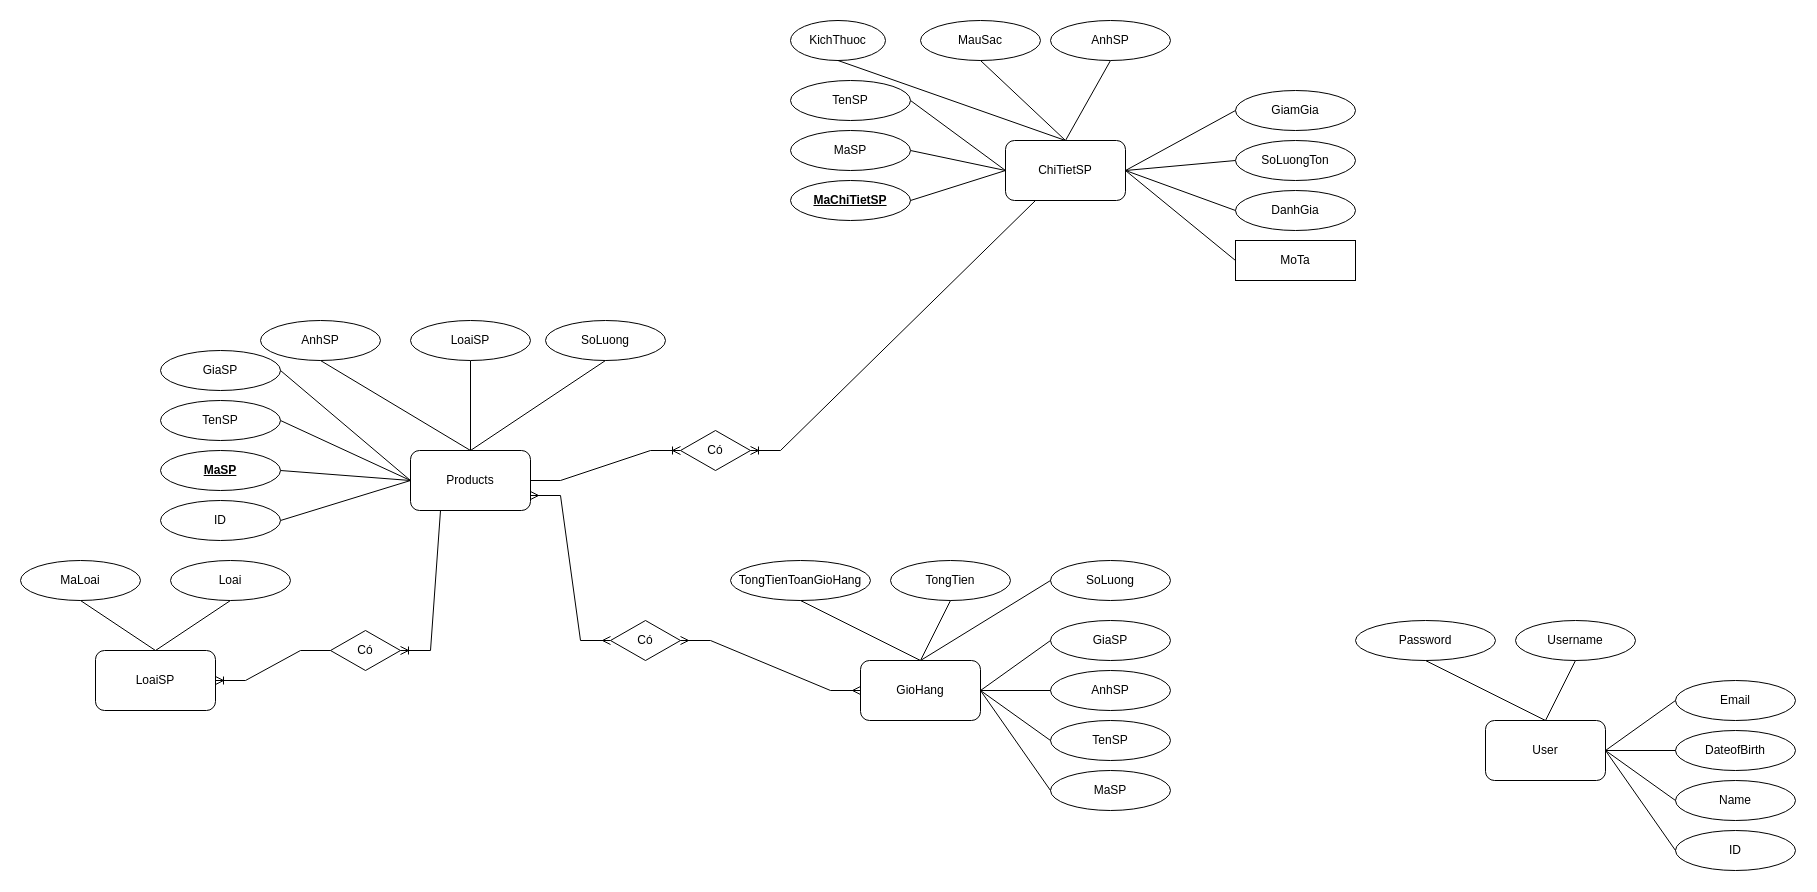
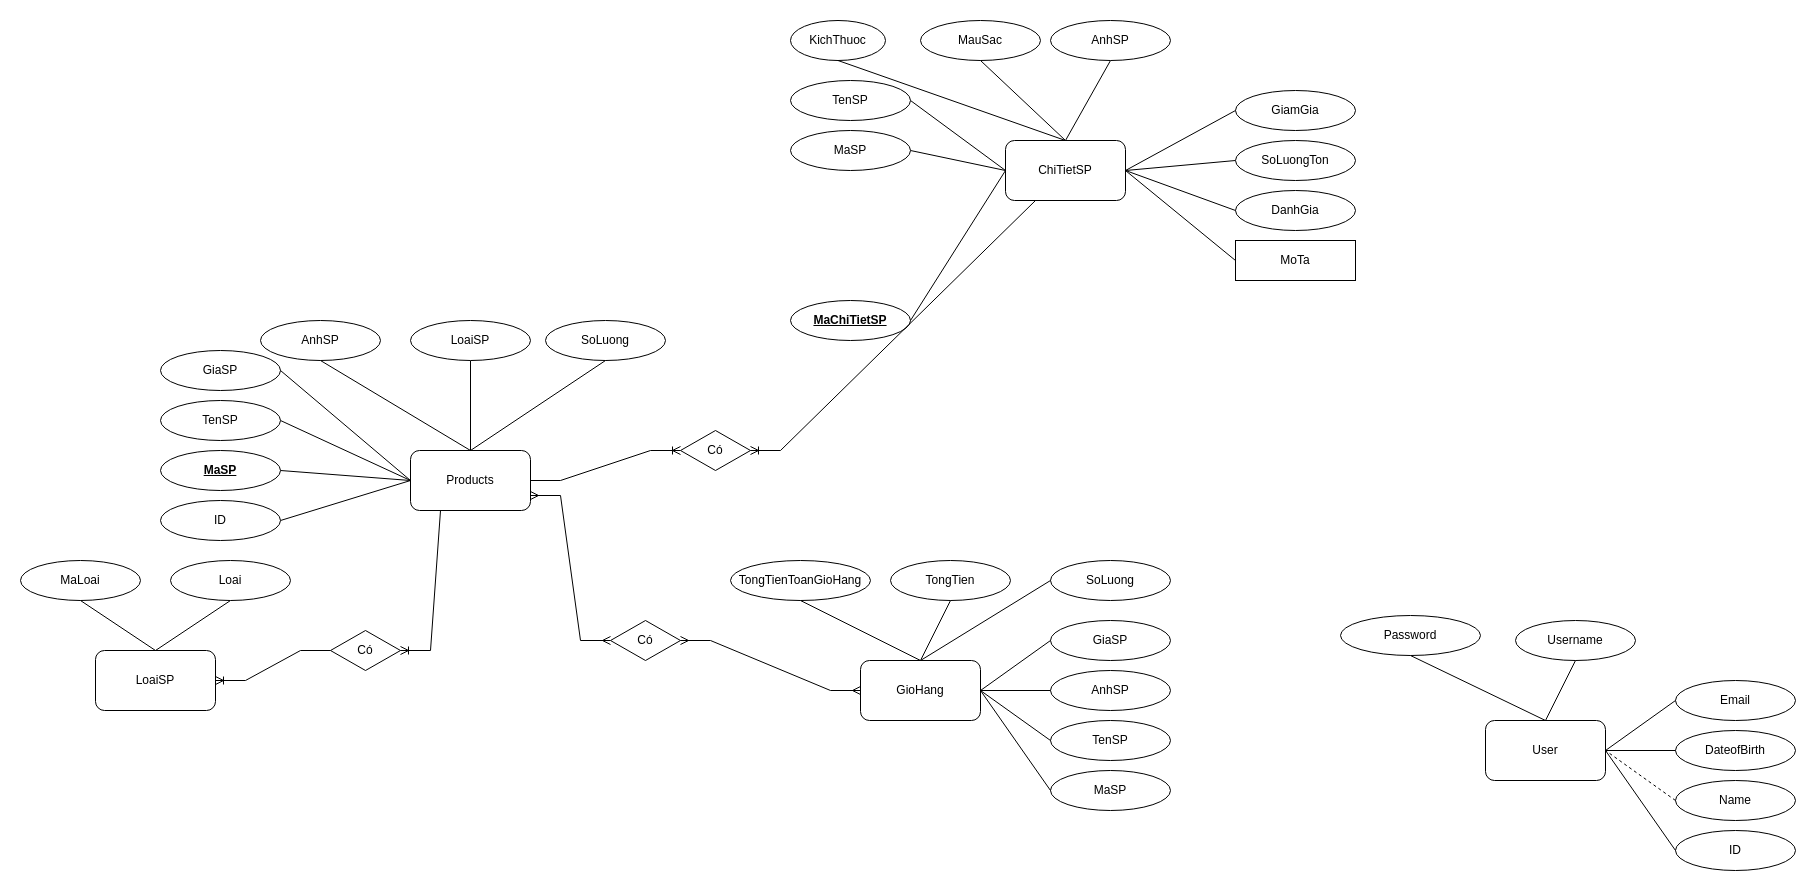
node "MaChiTietSP": moved (851, 201) -> (851, 321)
node "Password": moved (1426, 641) -> (1411, 636)
edge "User" -- "Name": style solid -> dashed
